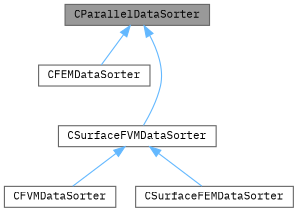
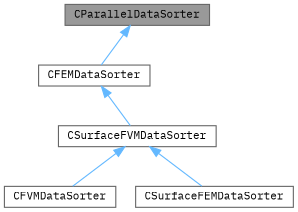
edge "CSurfaceFVMDataSorter" -> "CParallelDataSorter": now "CSurfaceFVMDataSorter" -> "CFEMDataSorter"
